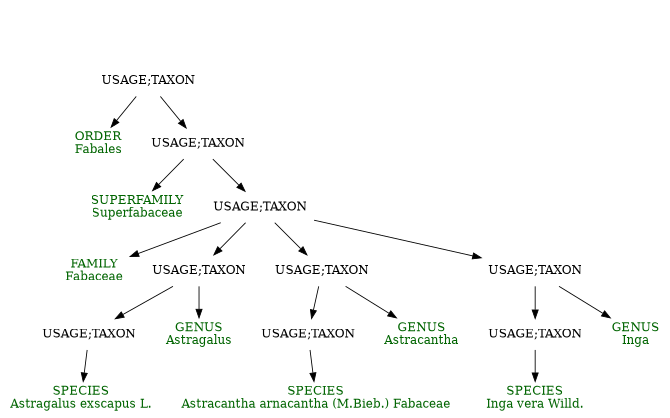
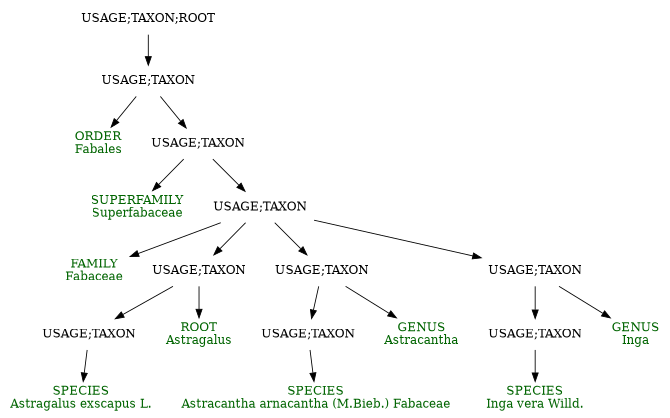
node "USAGE;TAXON;ROOT": added
node "GENUS Astragalus": label "GENUS Astragalus" -> "ROOT Astragalus"
